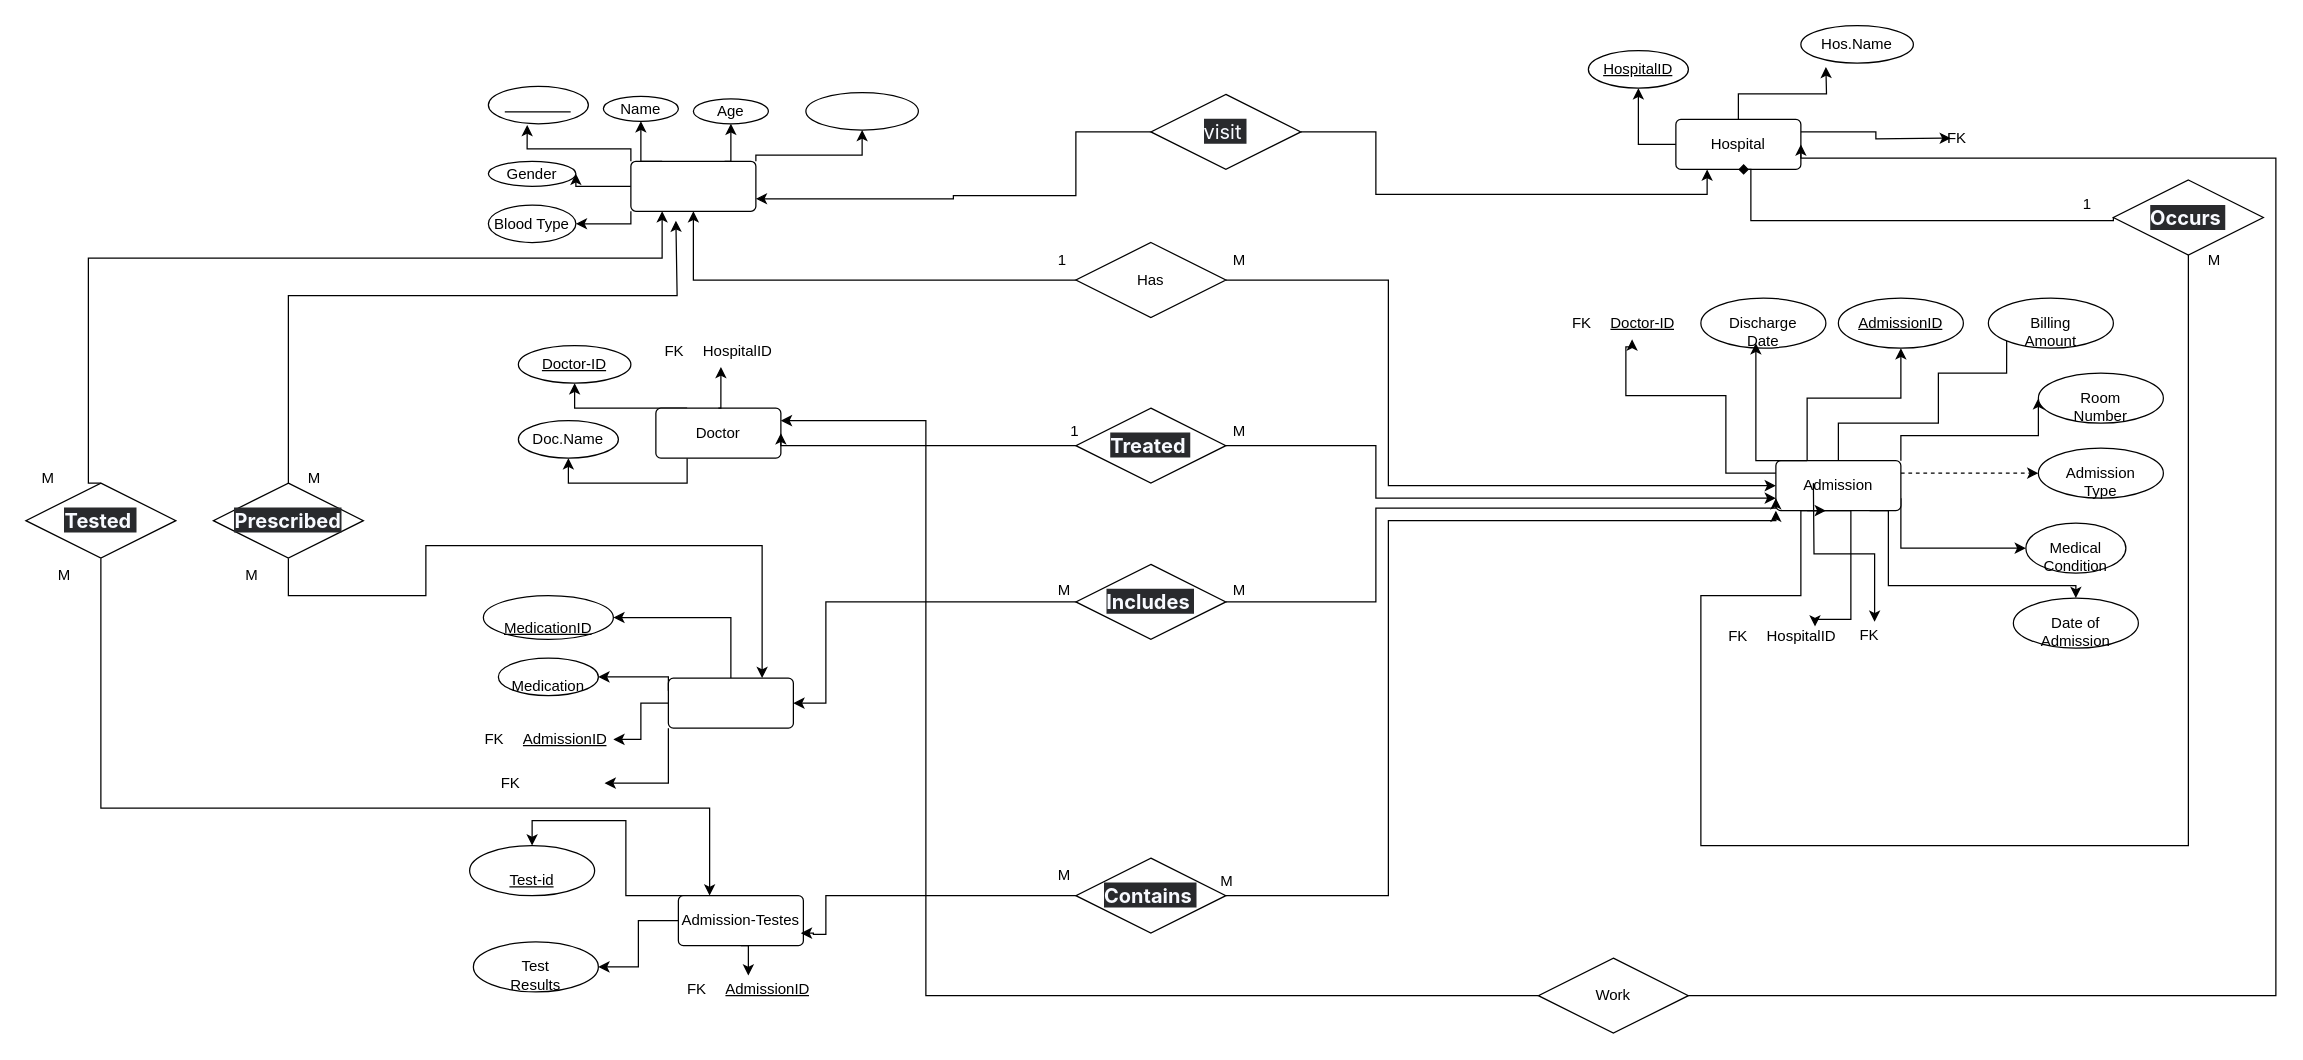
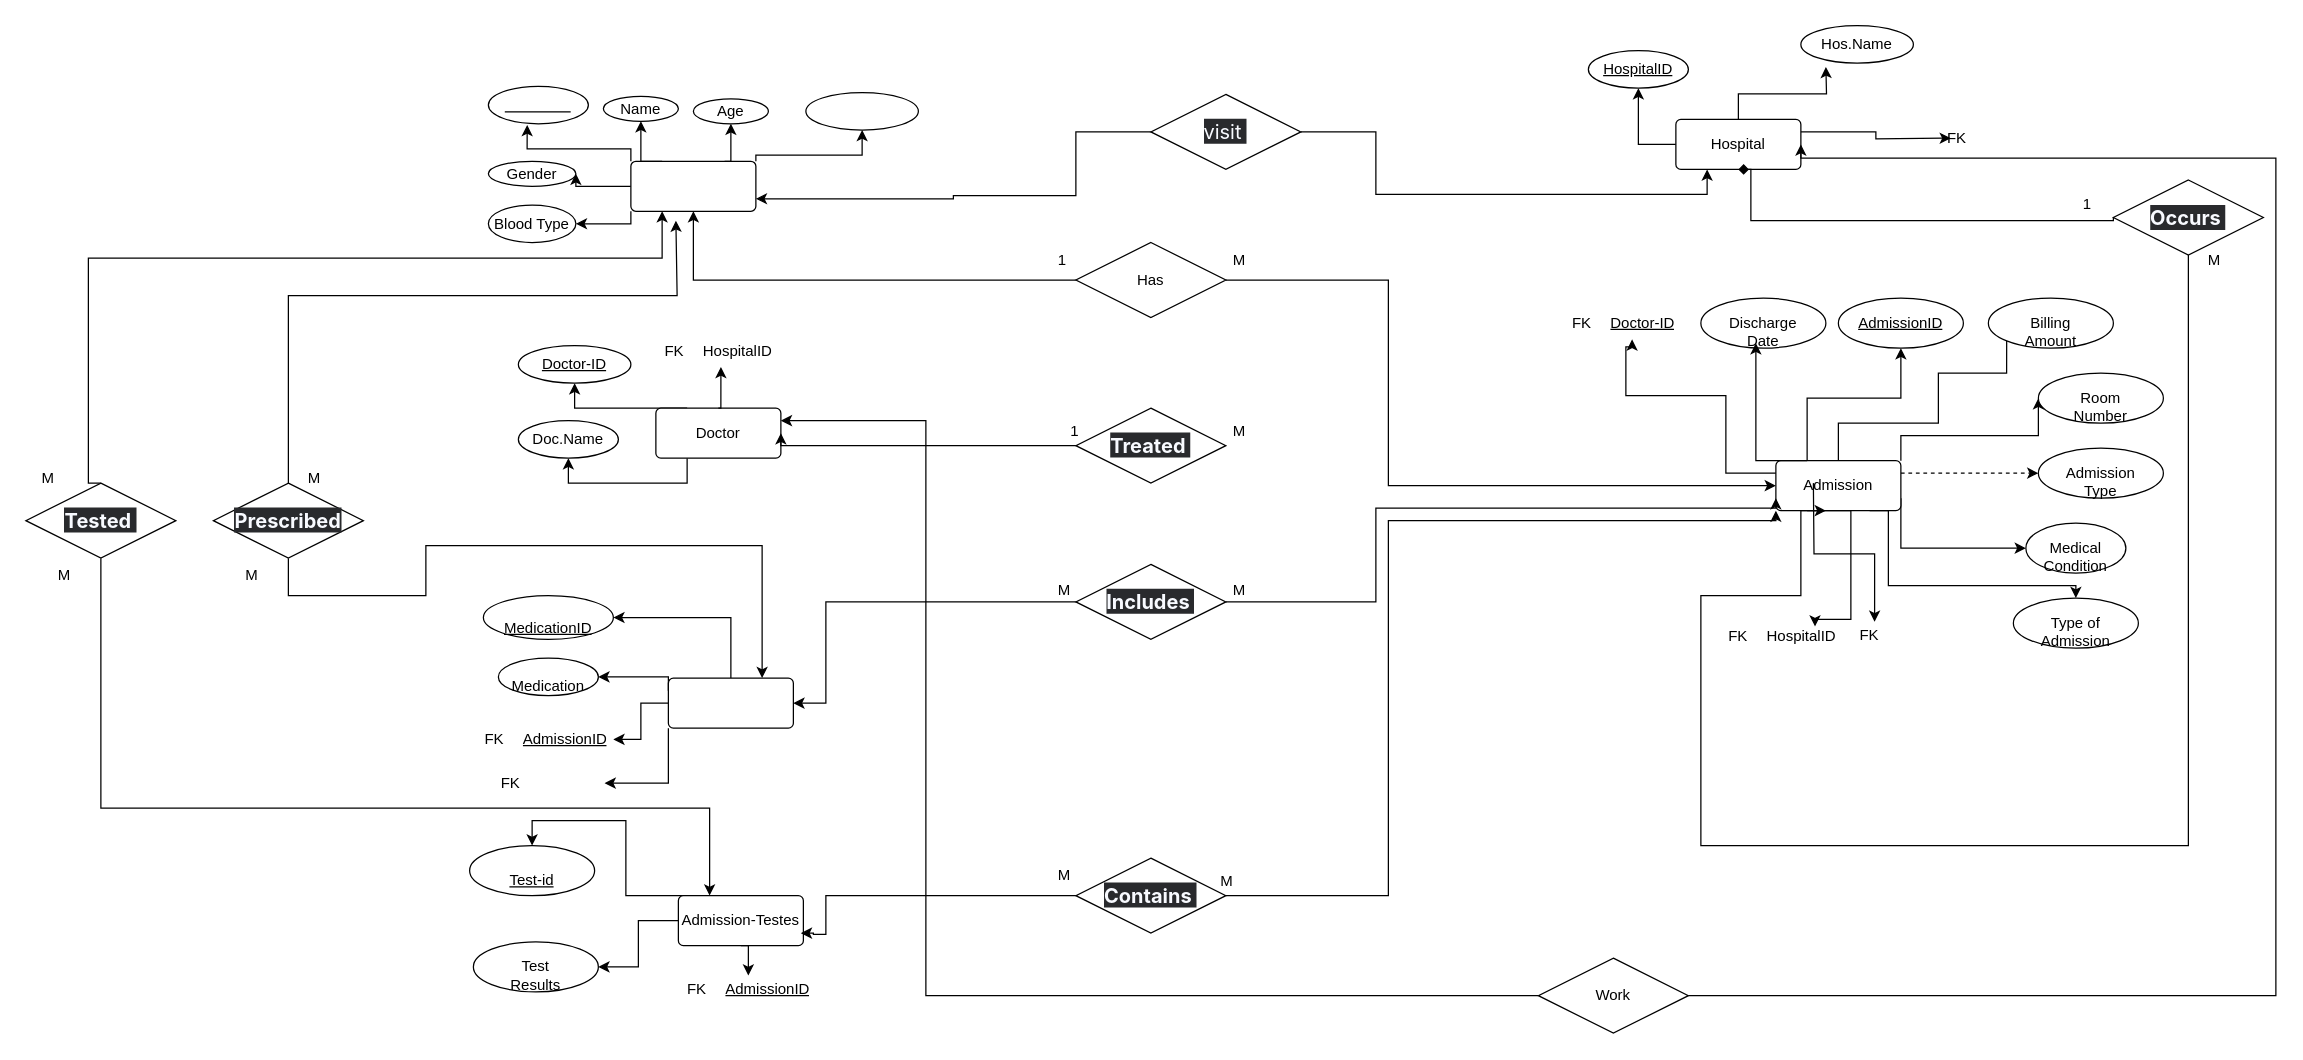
edge "Treated" -> "Admission": removed
node "Date of Admission": label "Date of Admission" -> "Type of Admission"
